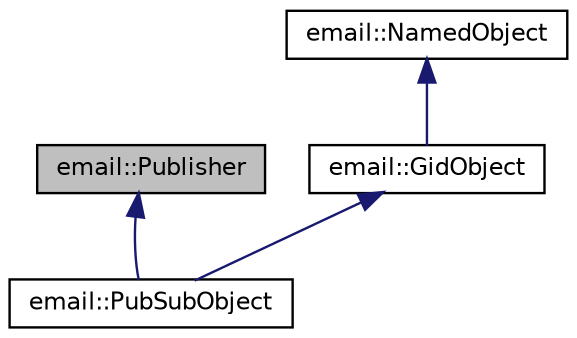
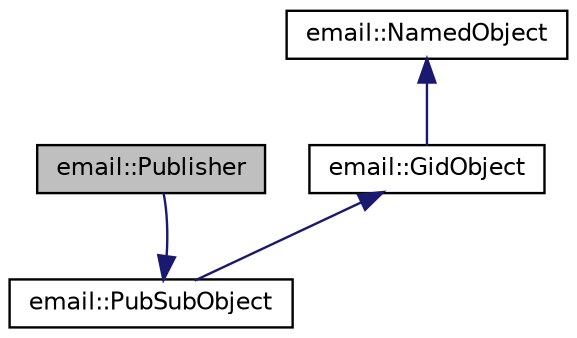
edge "email::PubSubObject" -> "email::Publisher": reversed
